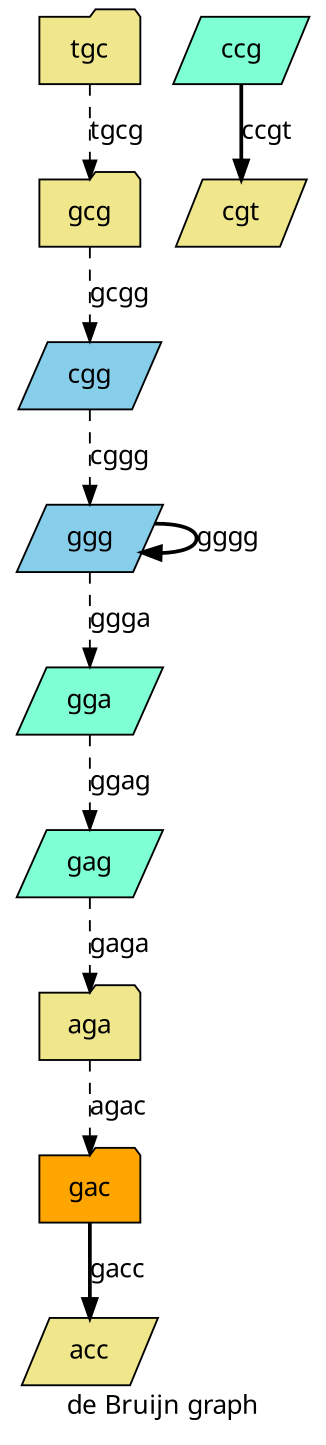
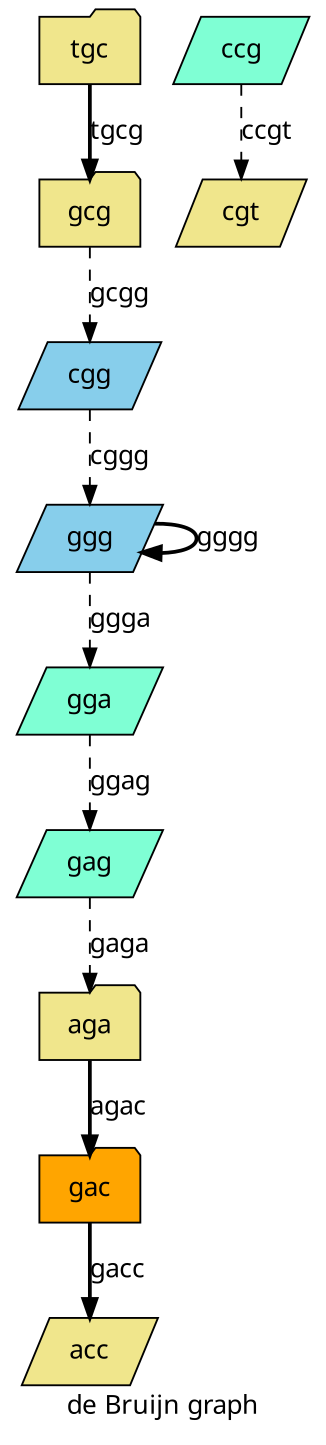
edge "tgc" -> "gcg": style dashed -> bold
edge "ccg" -> "cgt": style bold -> dashed
edge "aga" -> "gac": style dashed -> bold
